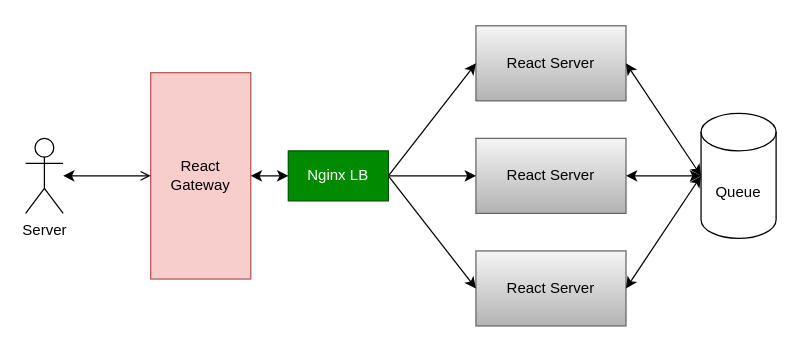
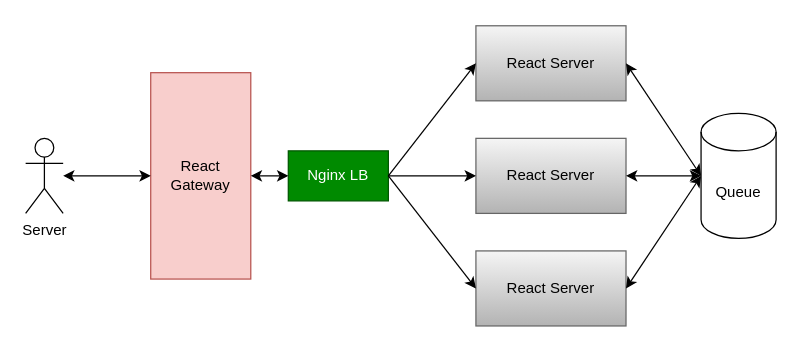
edge "Server" -- "React Gateway": arrowhead open -> classic
